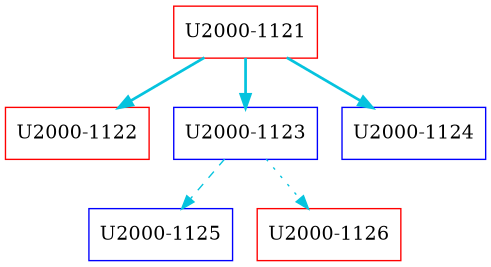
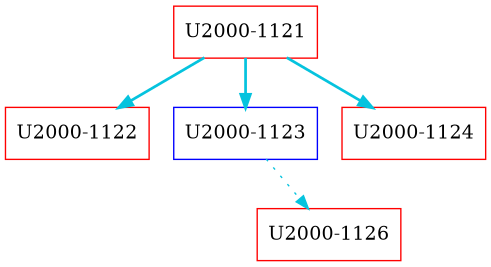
node "U2000-1124": color blue -> red
node "U2000-1125": removed
